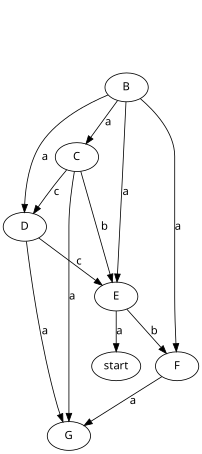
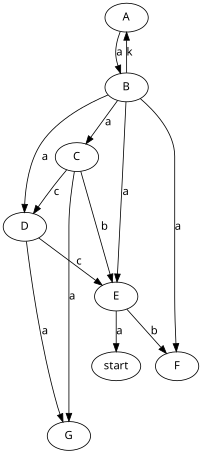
node "A": added
edge "F" -> "G": removed, label "a"
